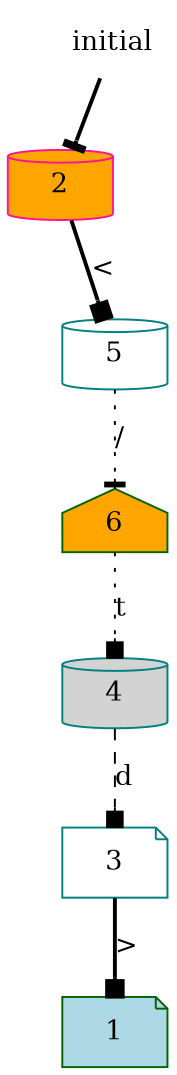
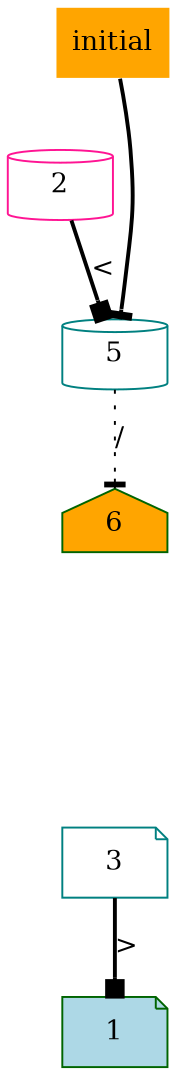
node "initial": fillcolor white -> orange
edge "initial" -> "2": now "initial" -> "5"
node "2": fillcolor orange -> white
node "4": removed
